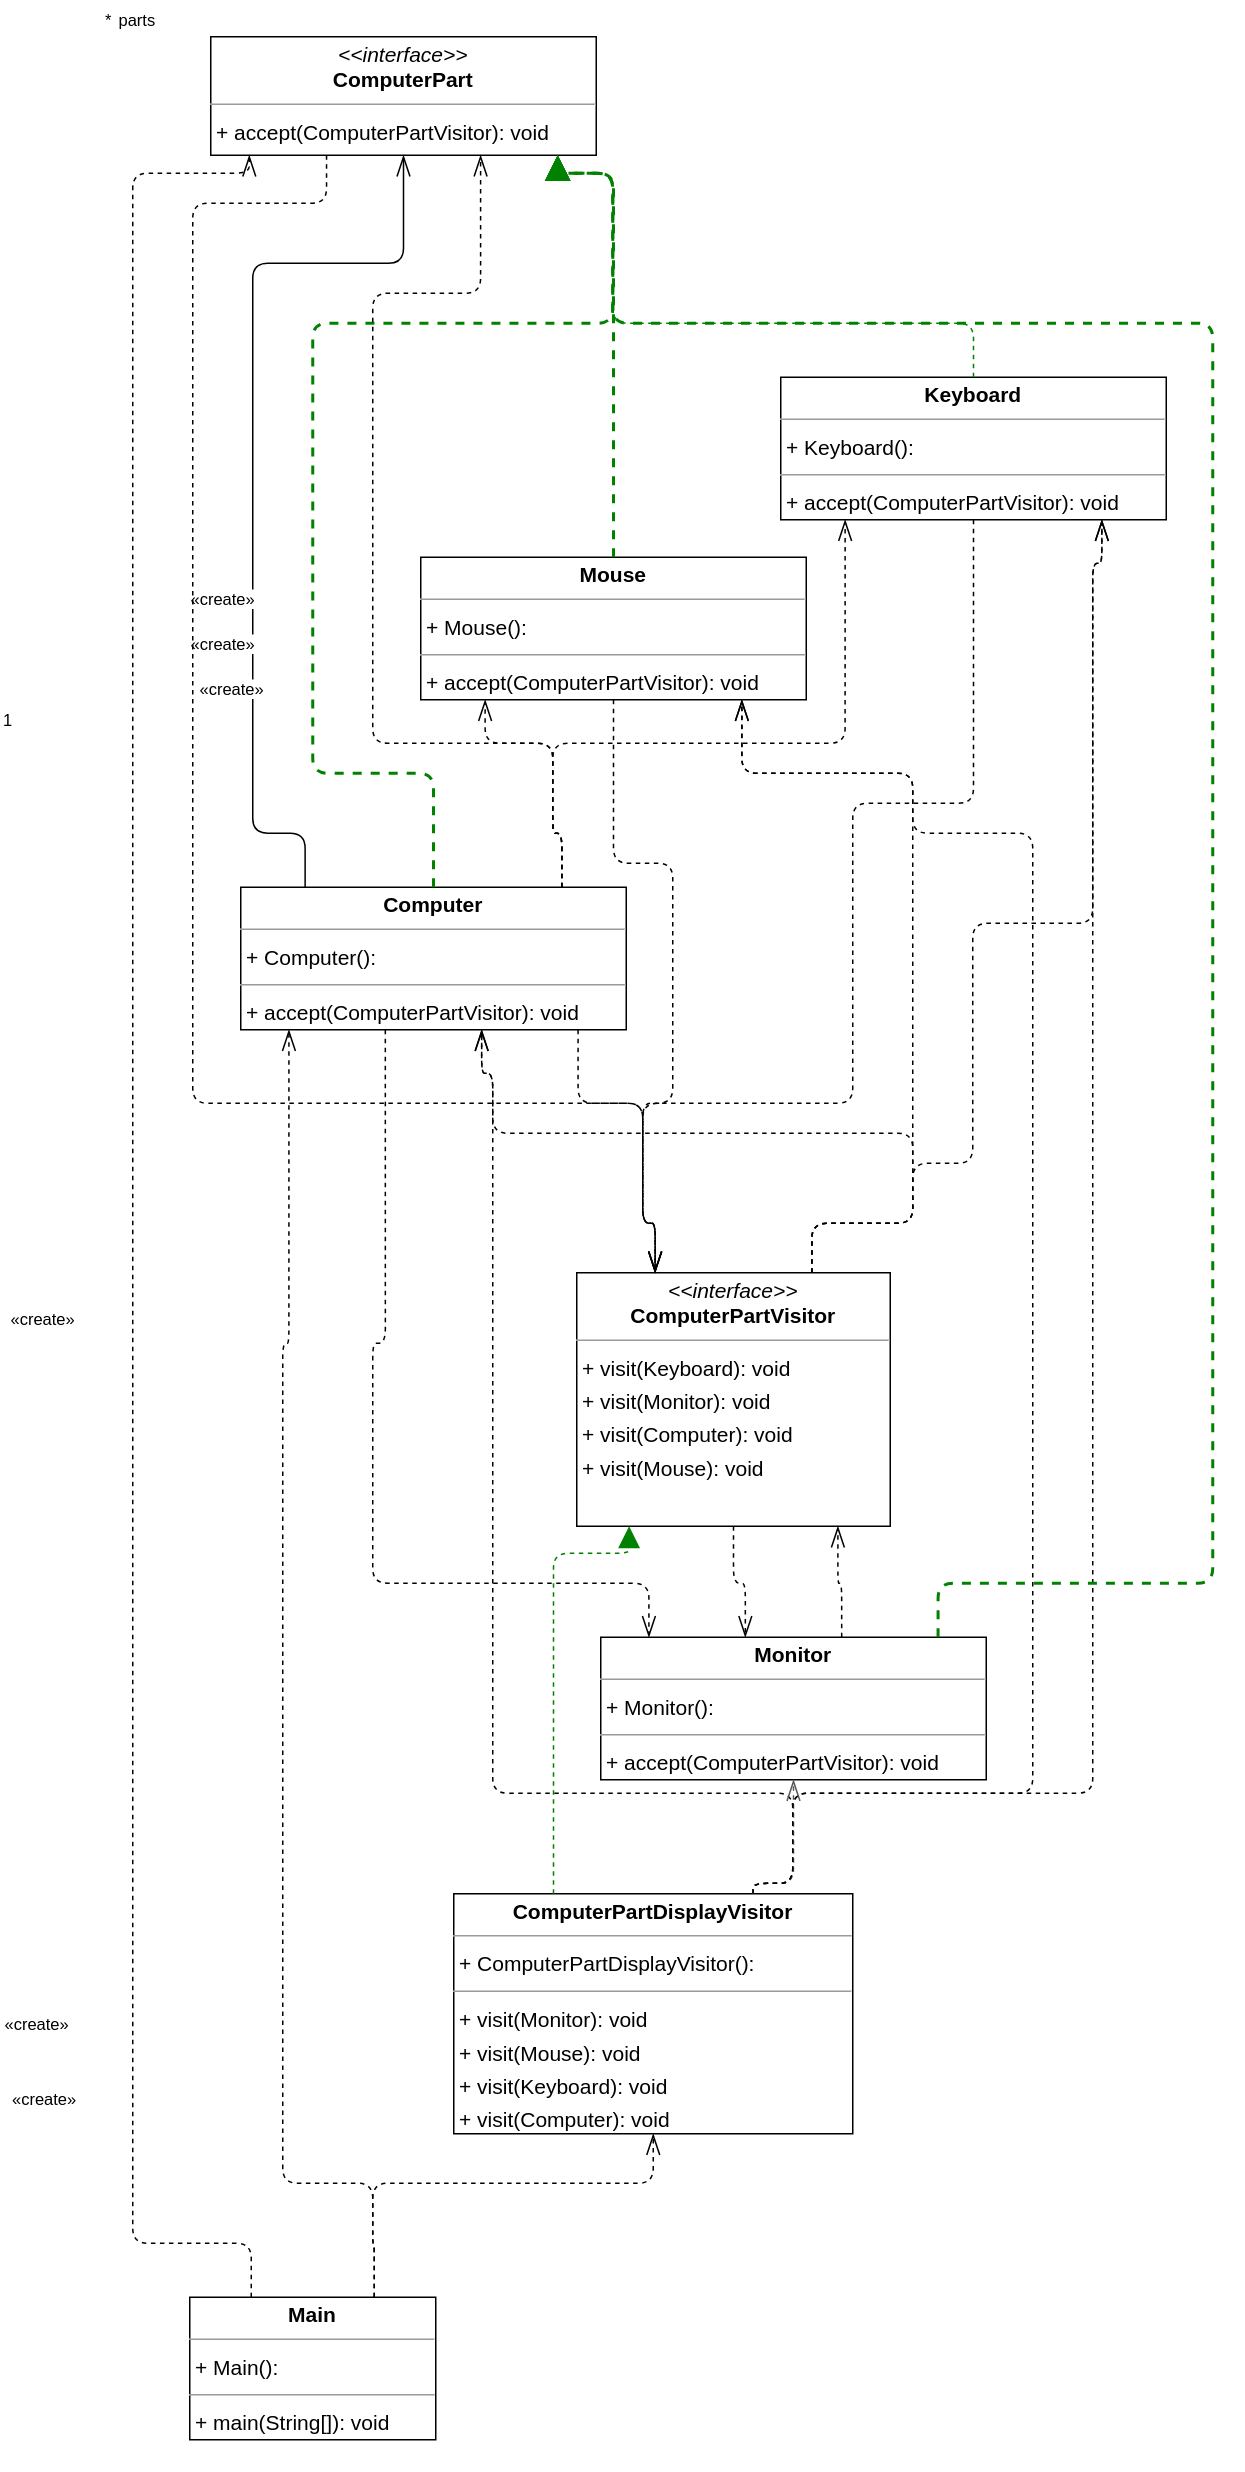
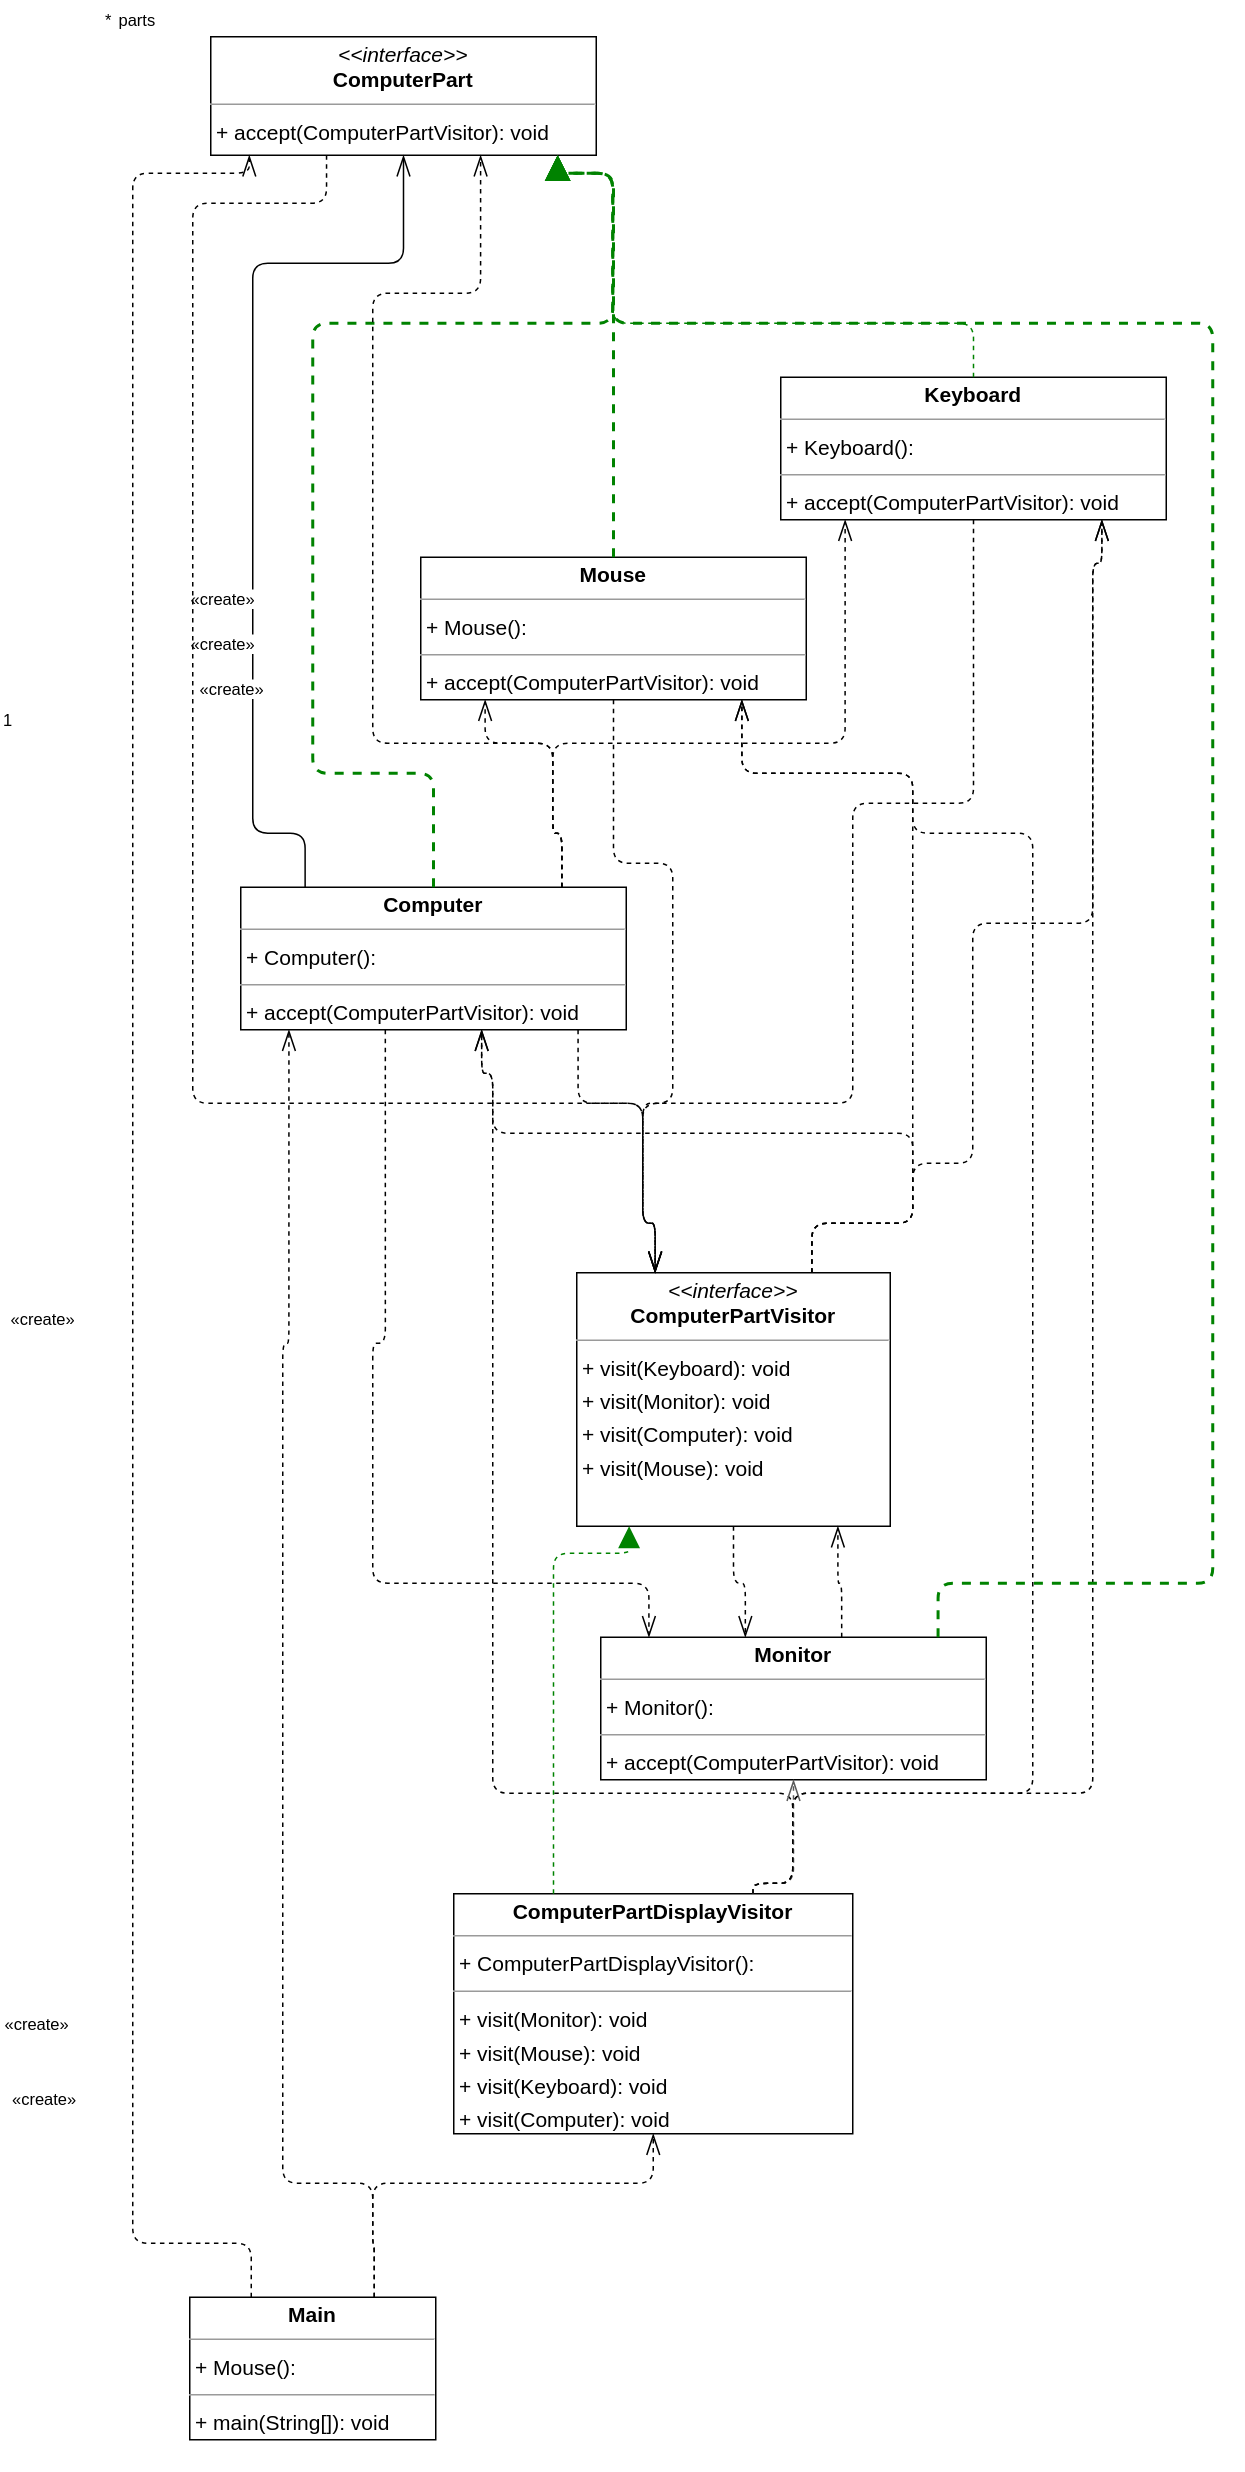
node "Main + Main(): + main(String[]): void": label "Main + Main(): + main(String[]): void" -> "Main + Mouse(): + main(String[]): void"
